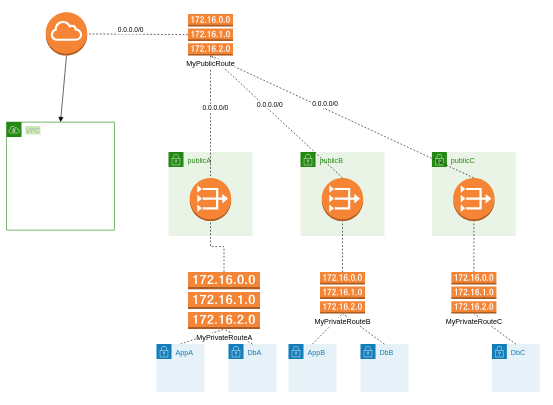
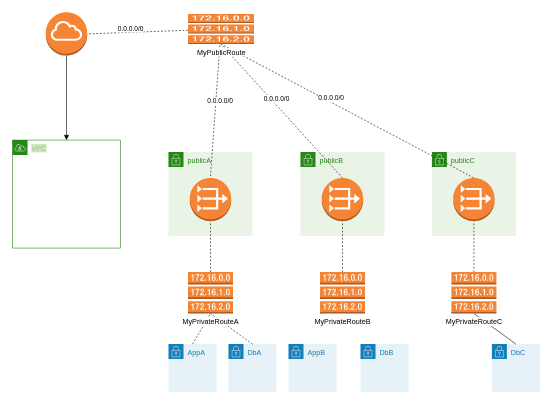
node "MyPublicRoute": size 45x41 -> 66x30
node "VPC": moved (60, 176) -> (66, 194)
node "MyPrivateRouteA": size 72x57 -> 45x41
edge "MyPrivateRouteB" -- "AppB": removed
edge "MyPrivateRouteB" -- "DbB": removed
edge "MyPrivateRouteC" -- "DbC": style dashed -> solid
node "AppA": moved (180, 368) -> (192, 368)
